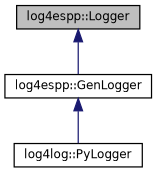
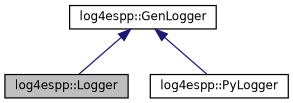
edge "log4espp::GenLogger" -> "log4espp::Logger": reversed
node "log4log::PyLogger": label "log4log::PyLogger" -> "log4espp::PyLogger"
